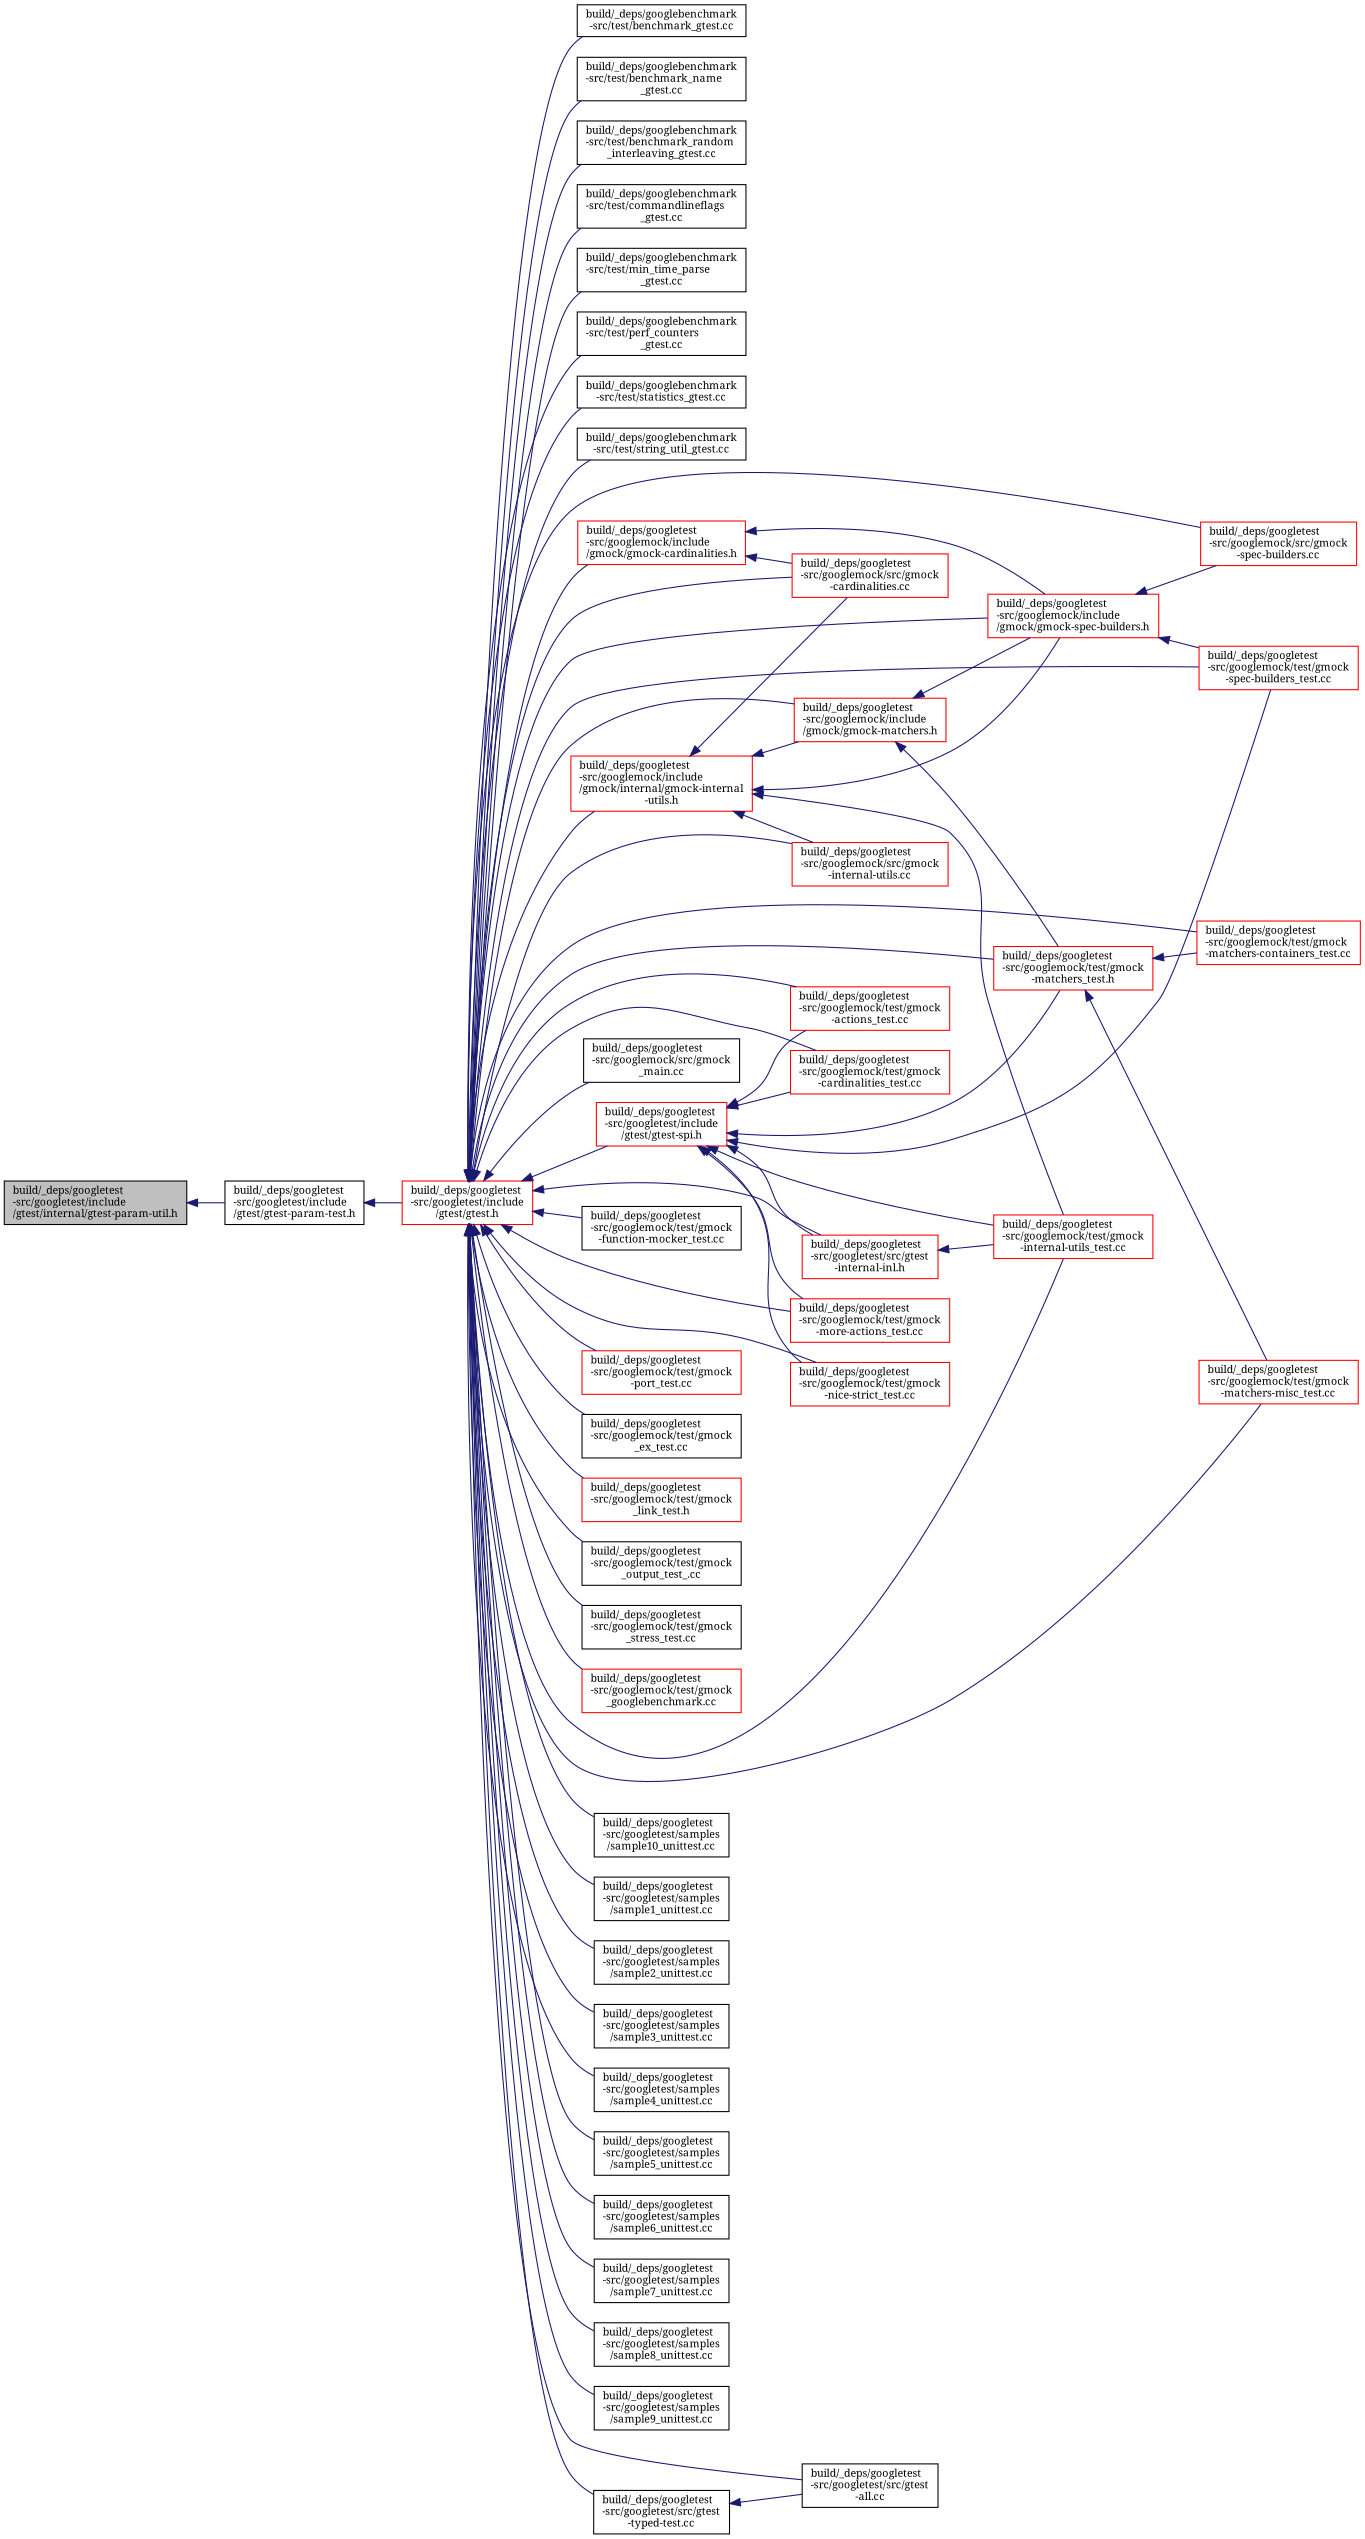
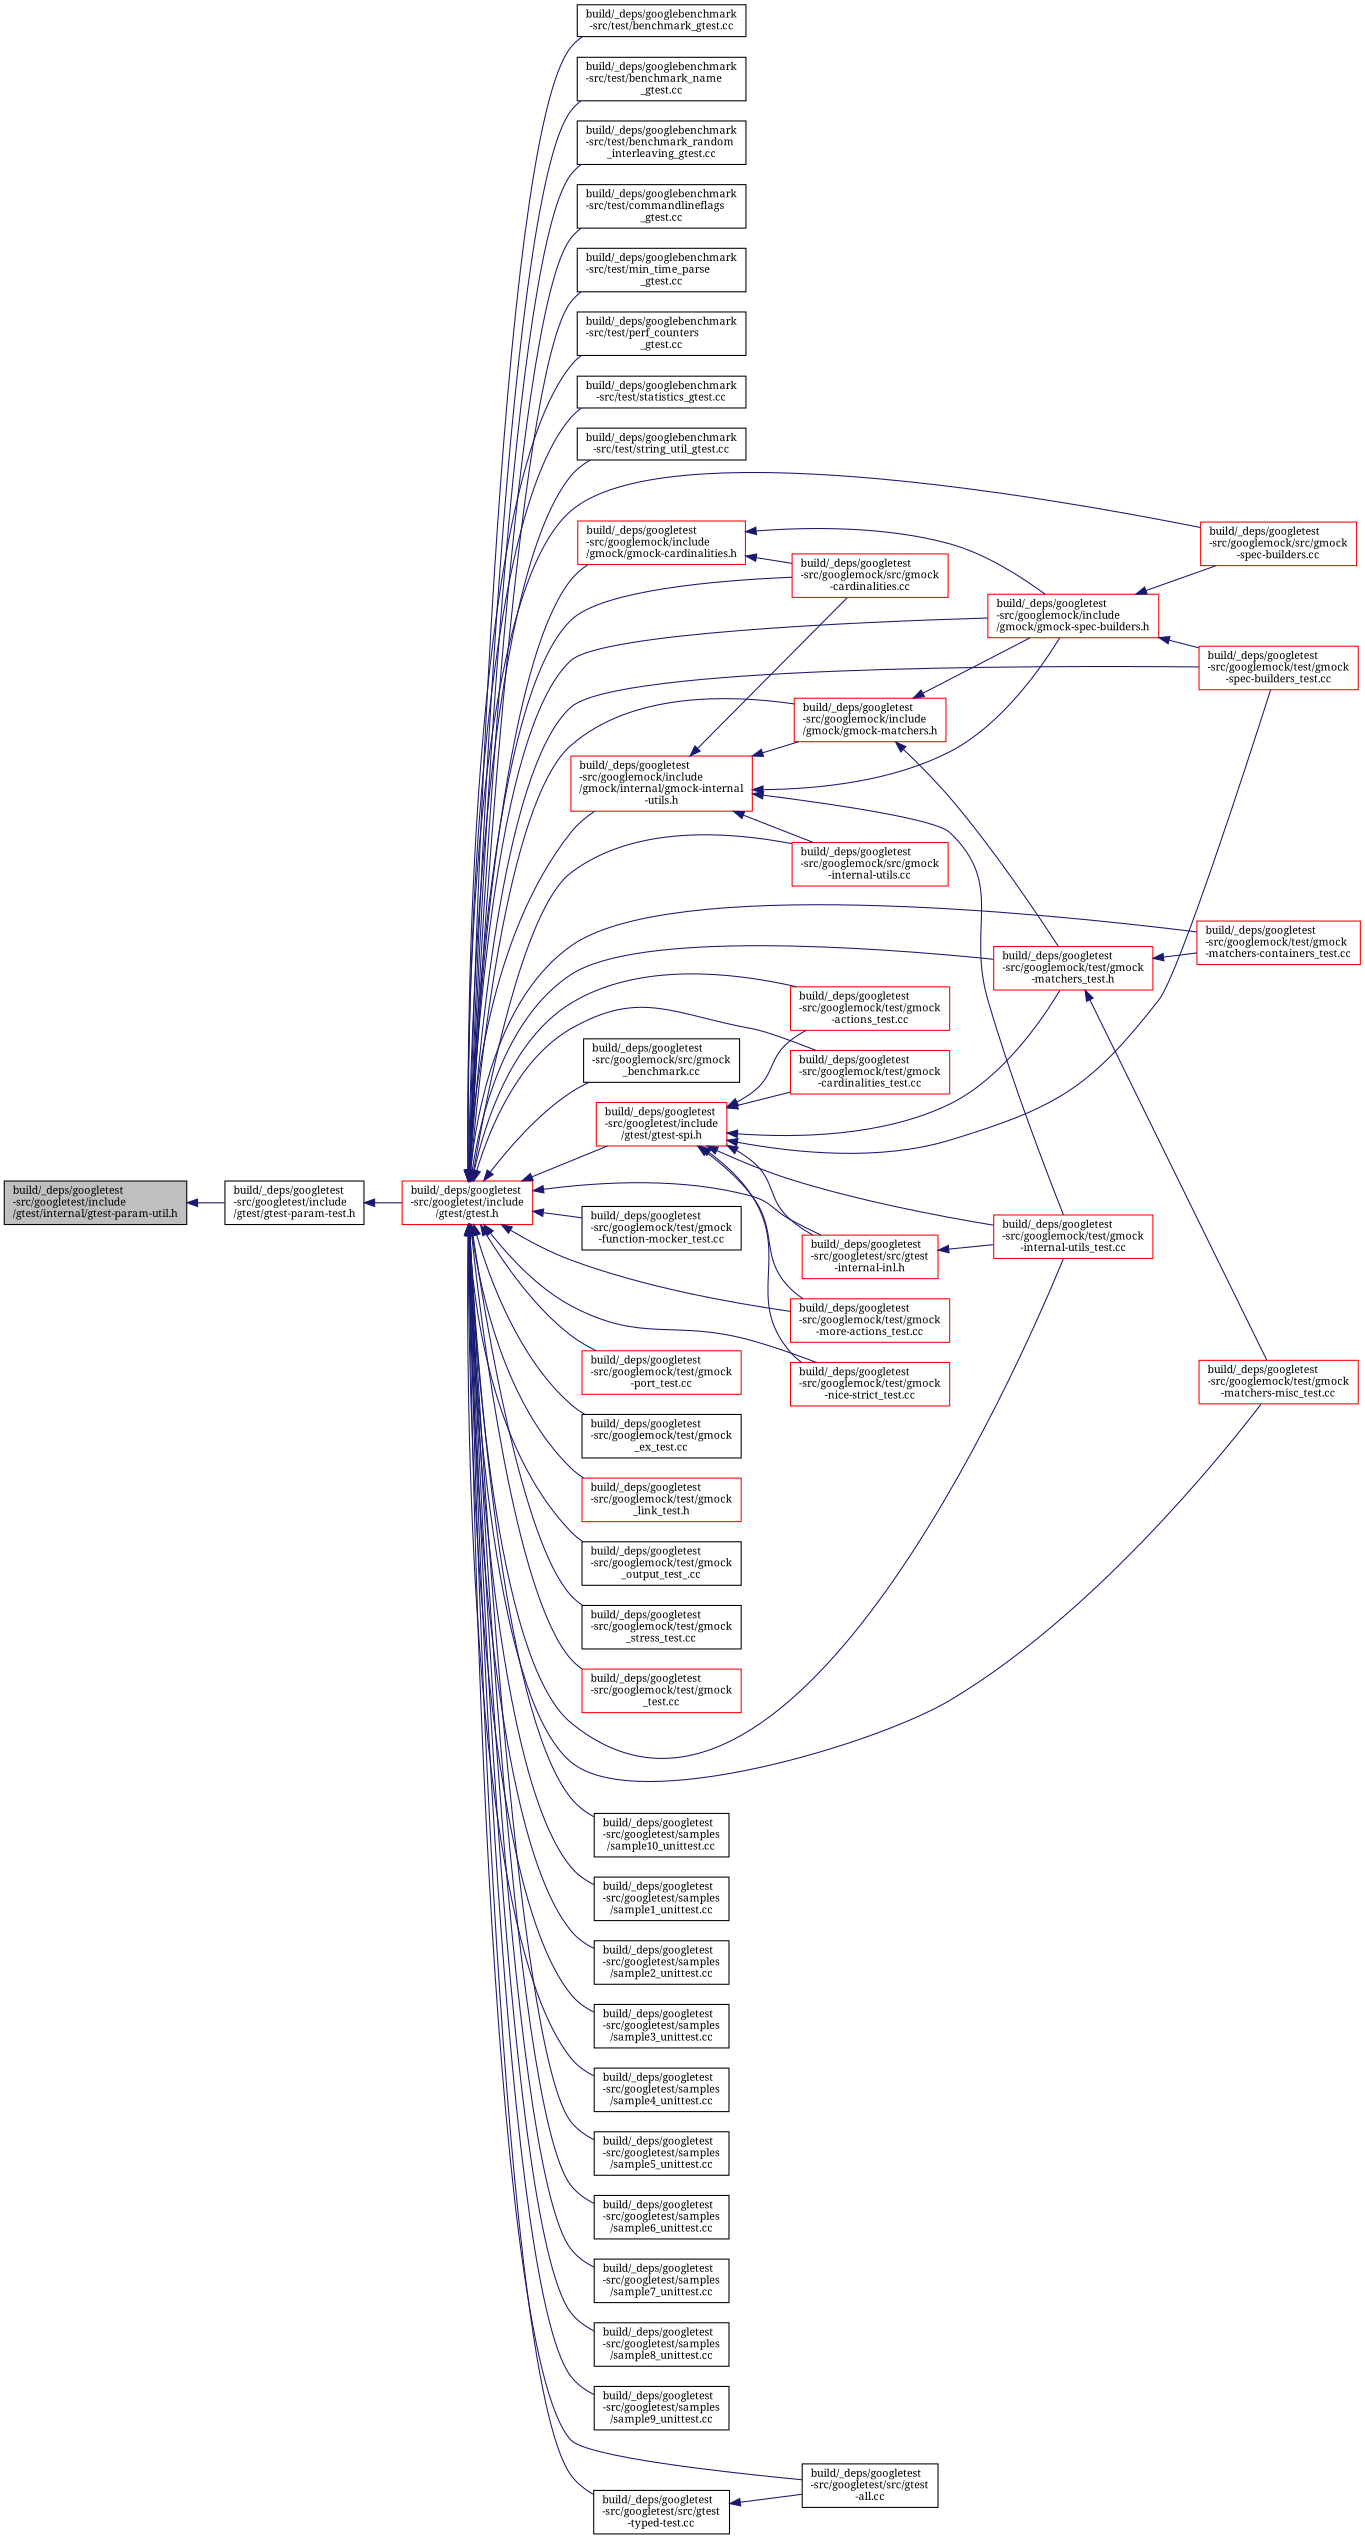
node "build/_deps/googletest -src/googlemock/src/gmock _main.cc": label "build/_deps/googletest -src/googlemock/src/gmock _main.cc" -> "build/_deps/googletest -src/googlemock/src/gmock _benchmark.cc"
node "build/_deps/googletest -src/googlemock/test/gmock _googlebenchmark.cc": label "build/_deps/googletest -src/googlemock/test/gmock _googlebenchmark.cc" -> "build/_deps/googletest -src/googlemock/test/gmock _test.cc"
